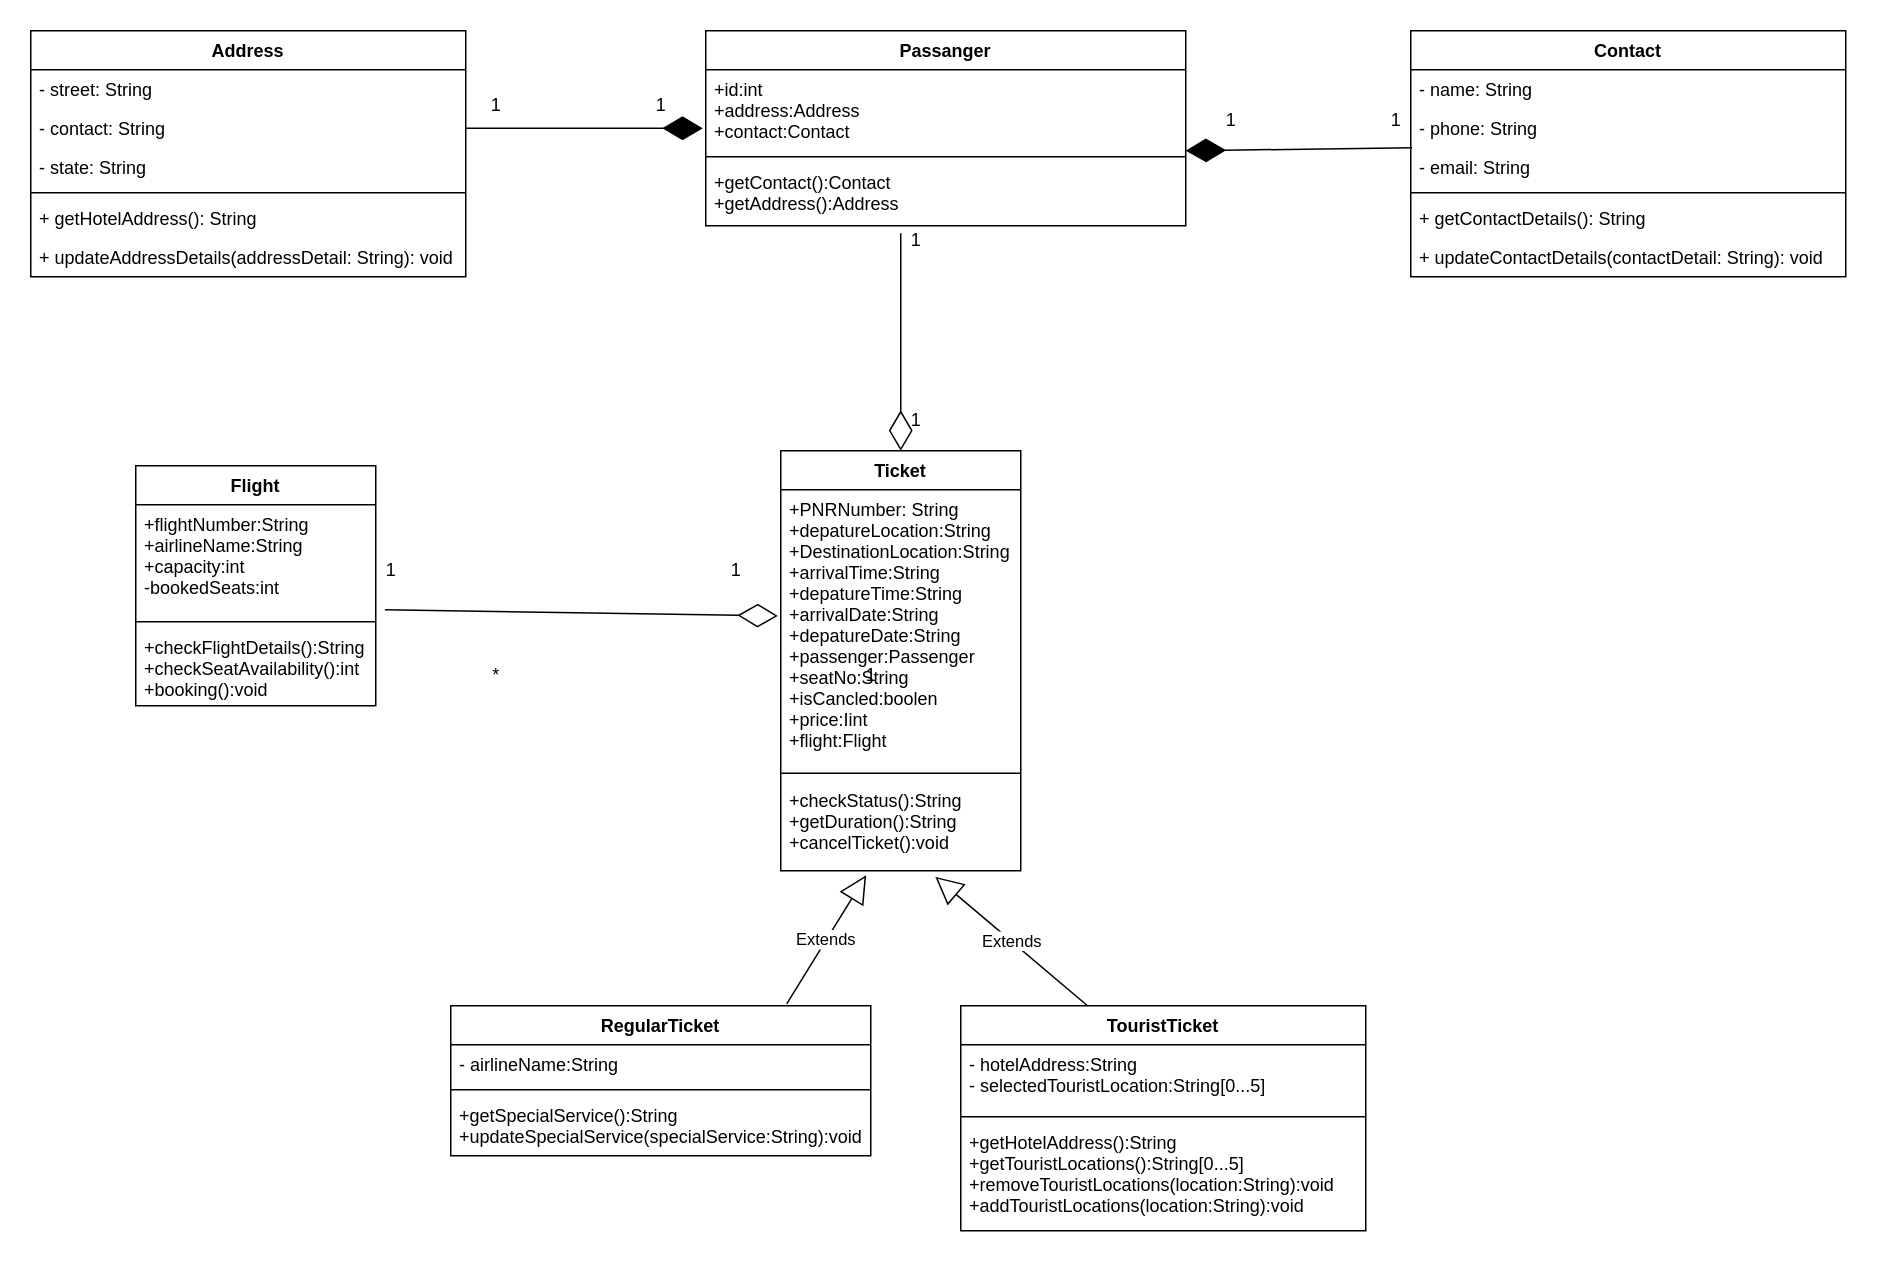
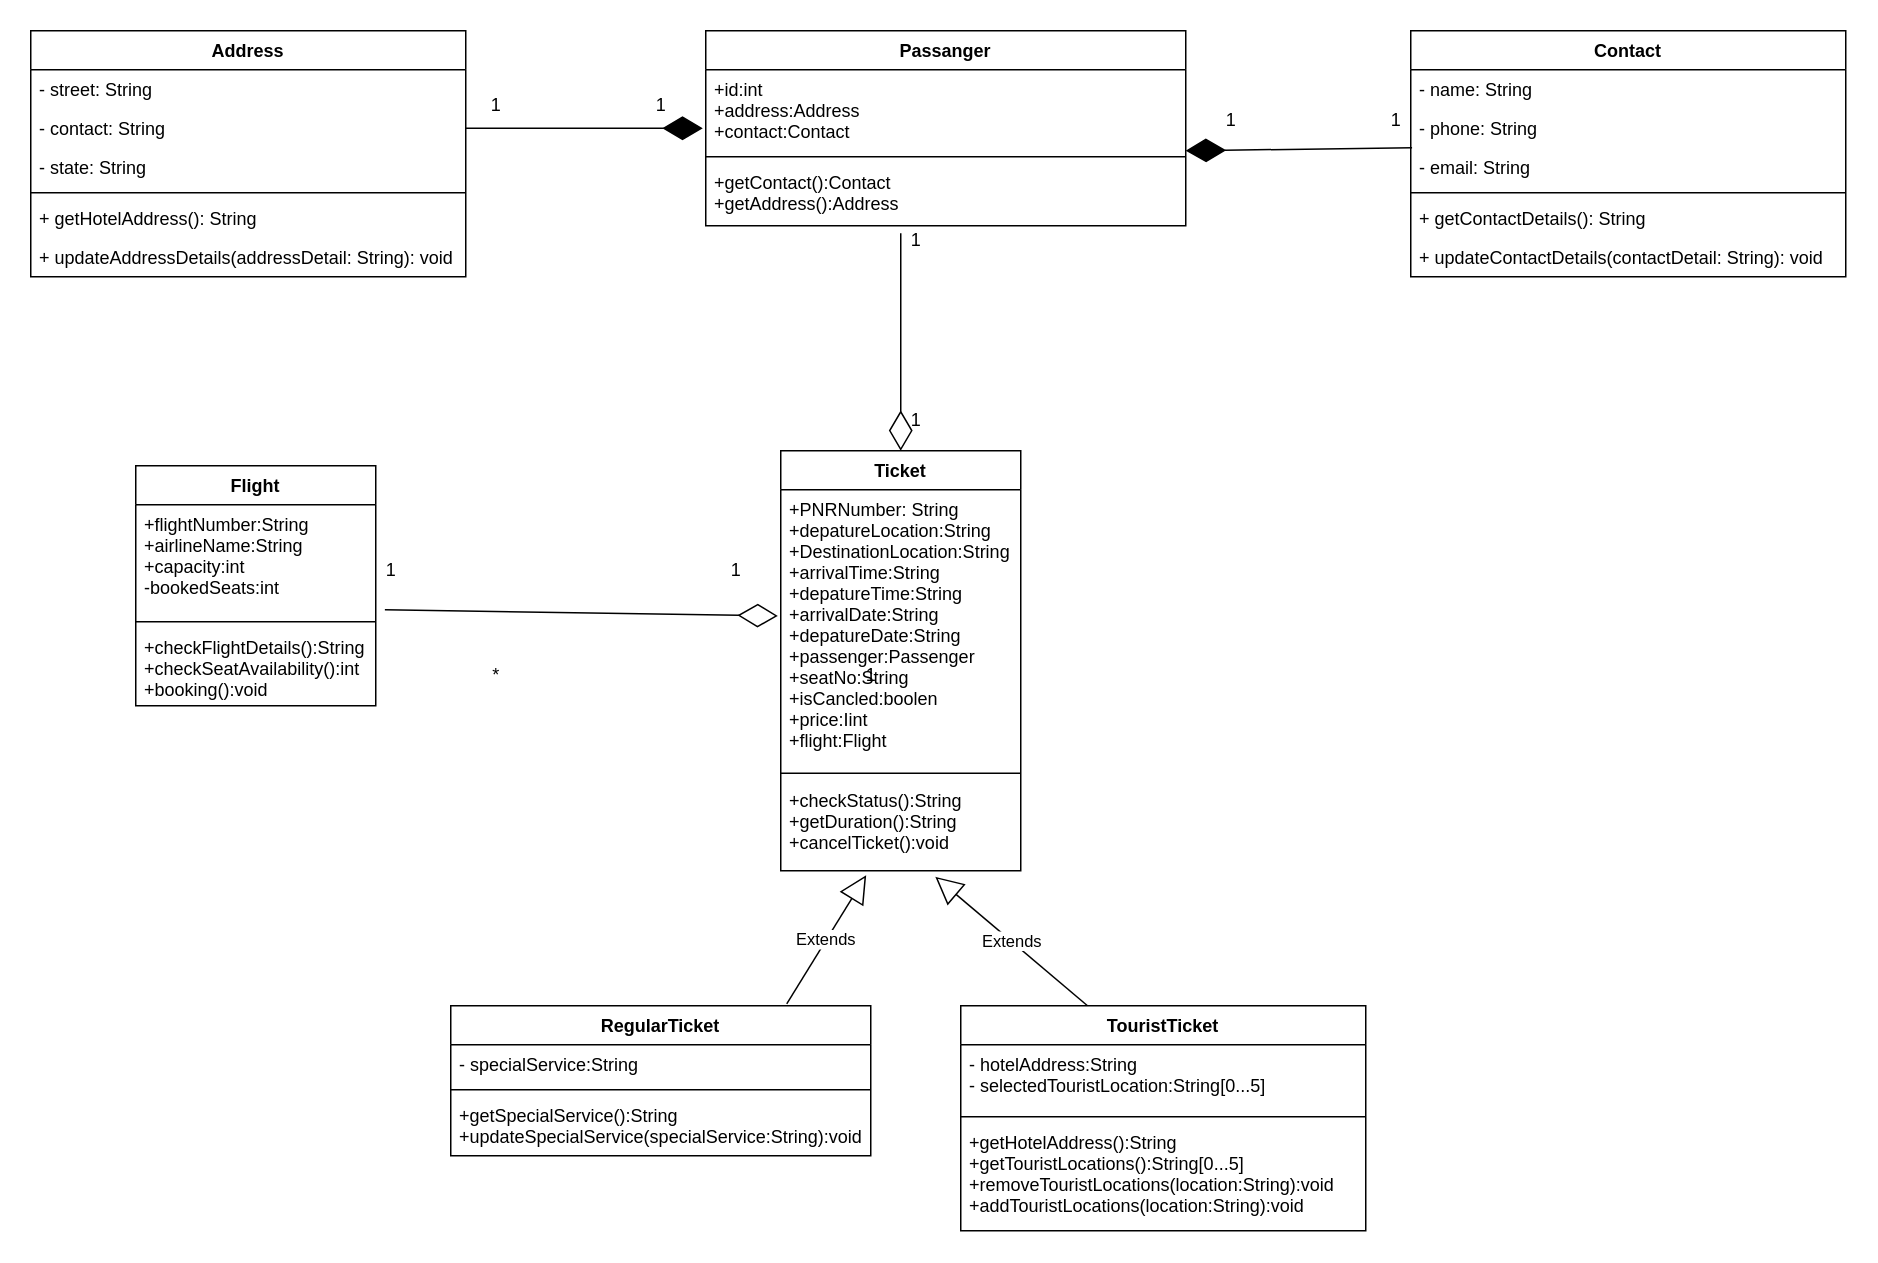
node "- airlineName:String": label "- airlineName:String" -> "- specialService:String"
